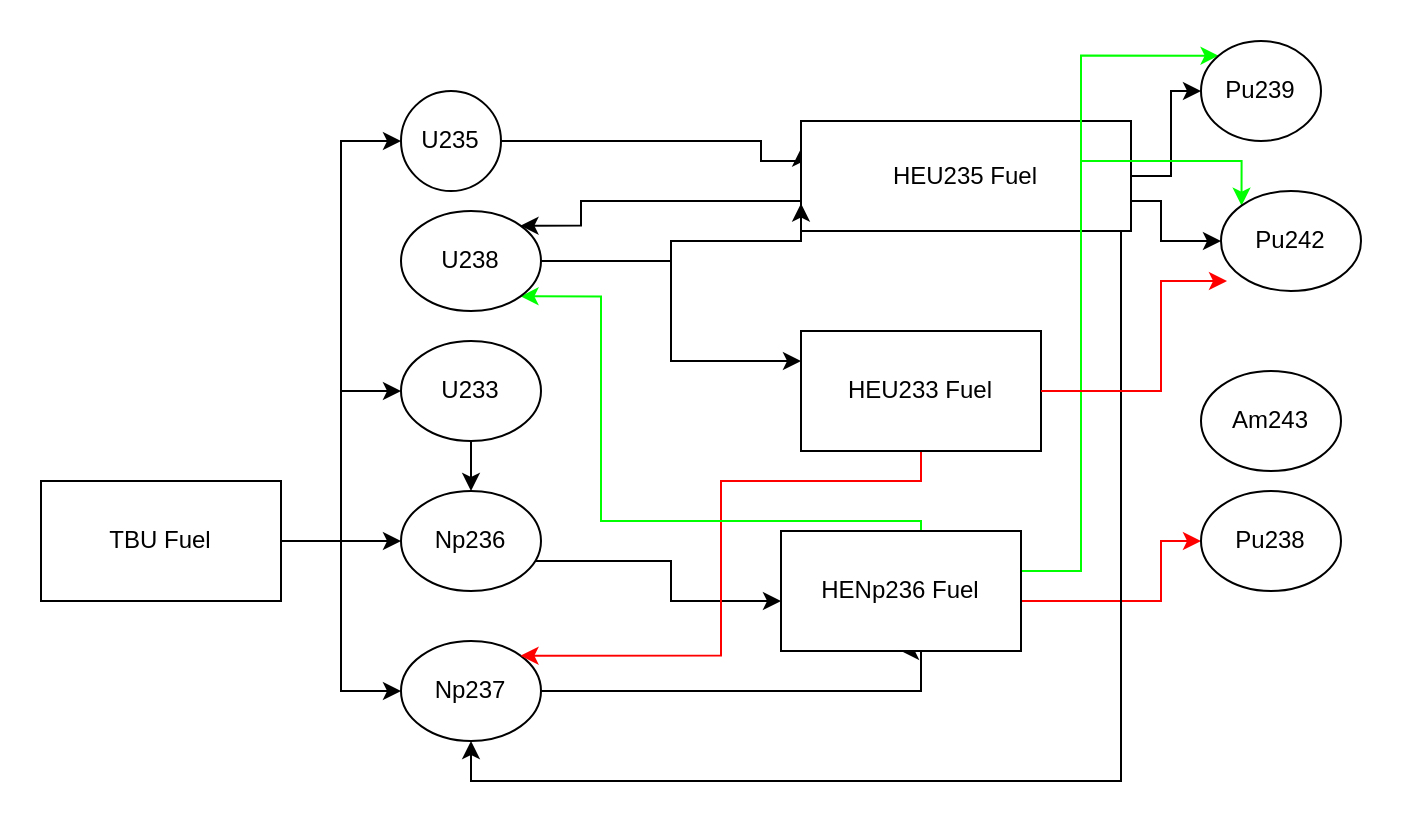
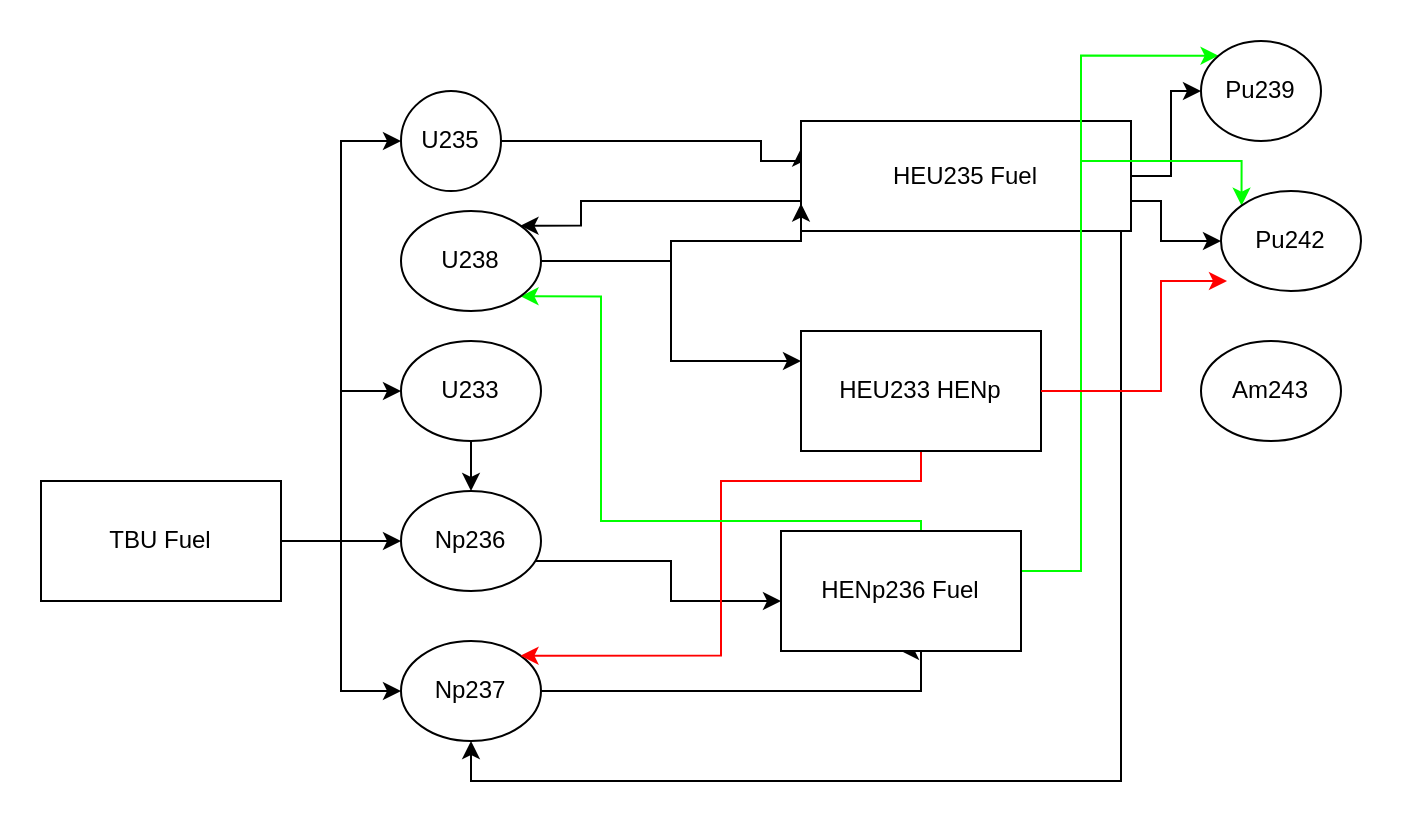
node "HEU233 Fuel": label "HEU233 Fuel" -> "HEU233 HENp"
node "Am243": moved (1271, 421) -> (1271, 391)
node "Pu238": removed
edge "HENp236 Fuel" -> "Pu238": removed
